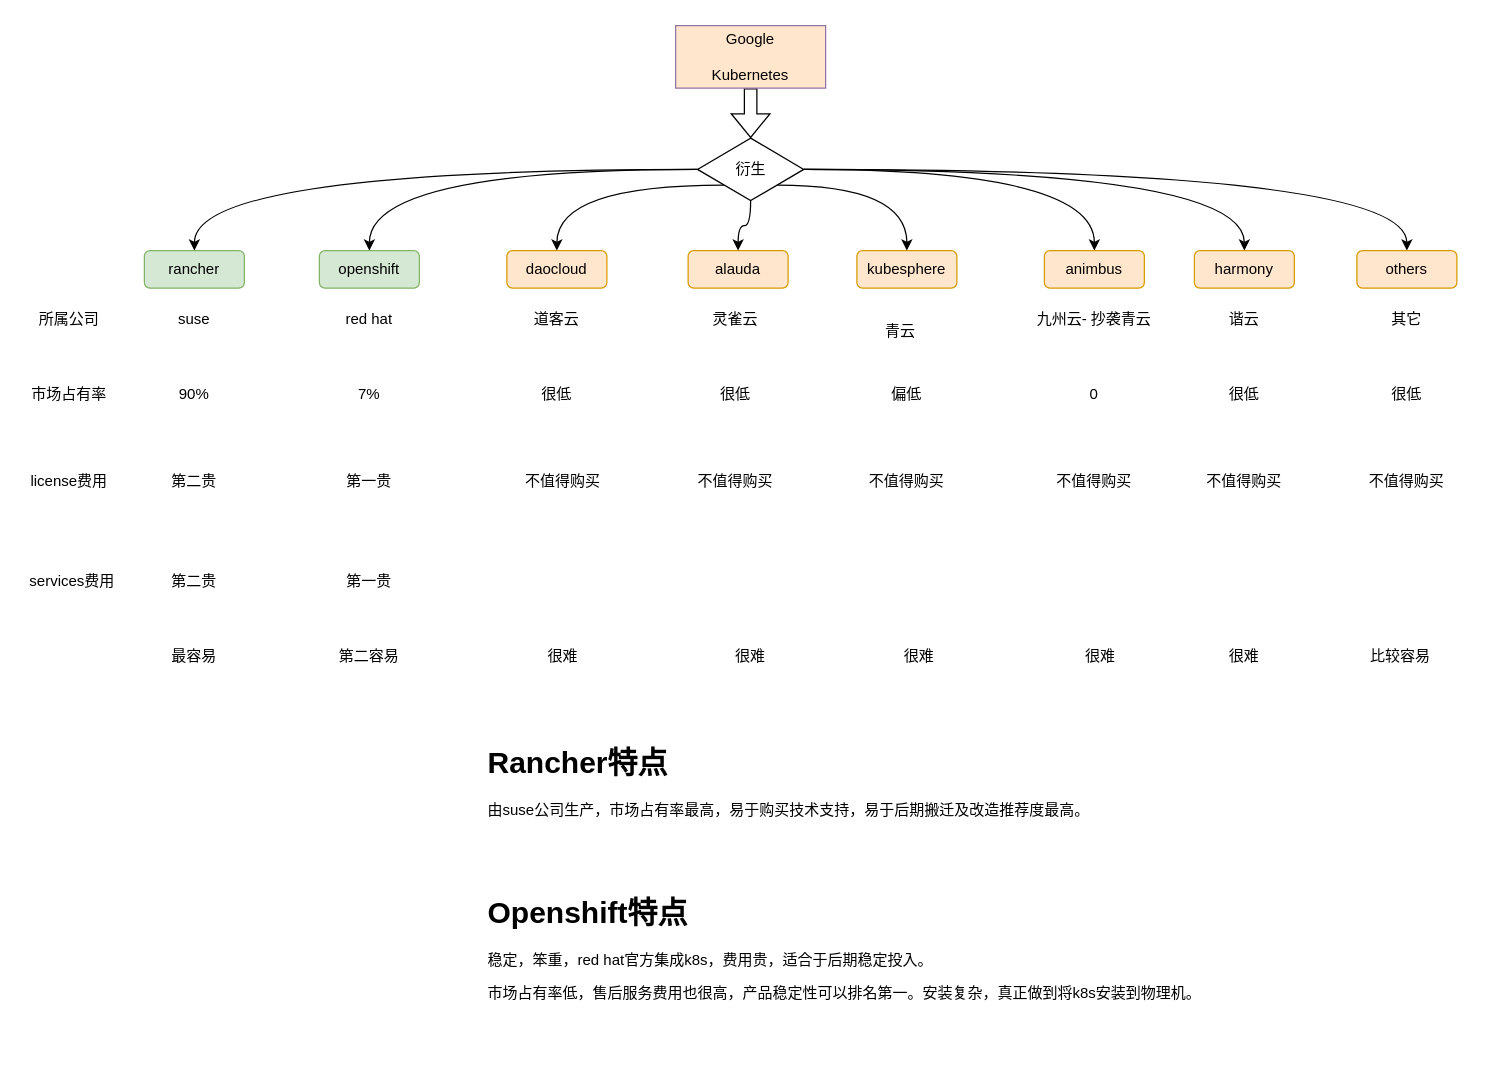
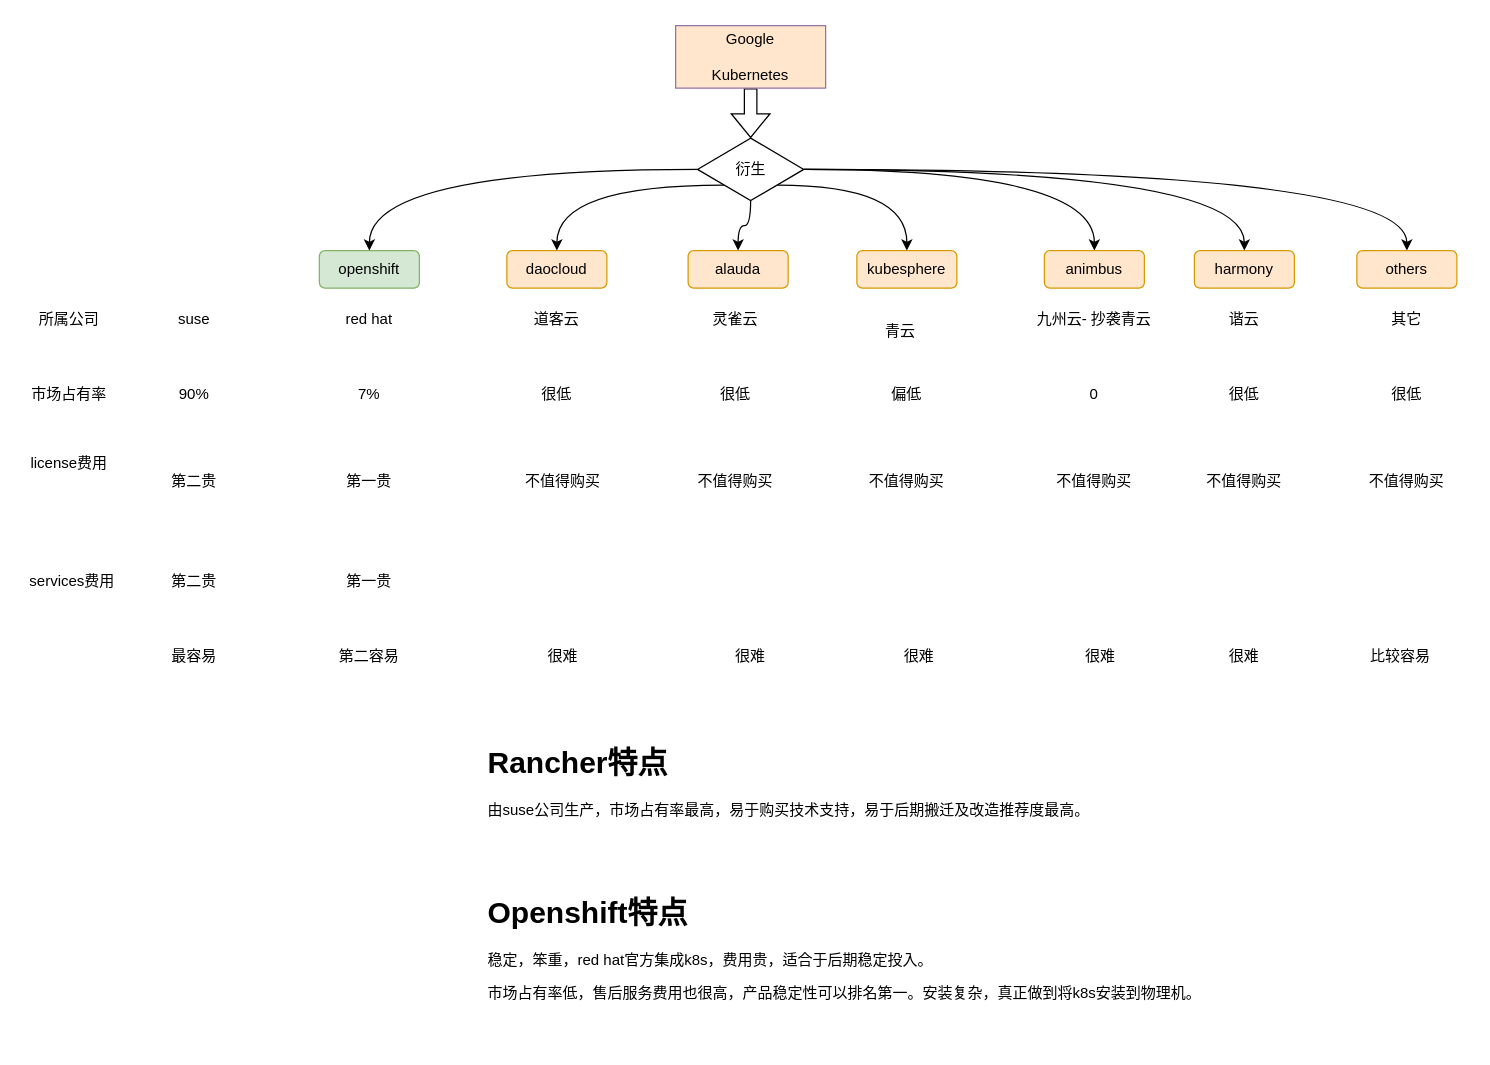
edge "衍生" -> "rancher": removed
node "rancher": removed
node "license费用": moved (69, 482) -> (69, 463)
